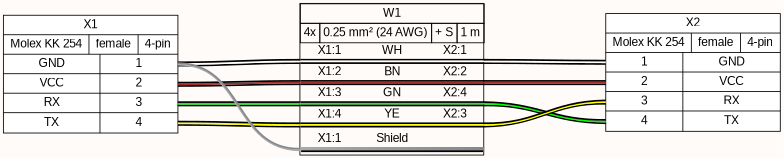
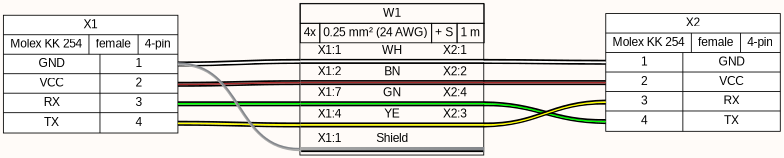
node "W1": text "X1:3" -> "X1:7"
